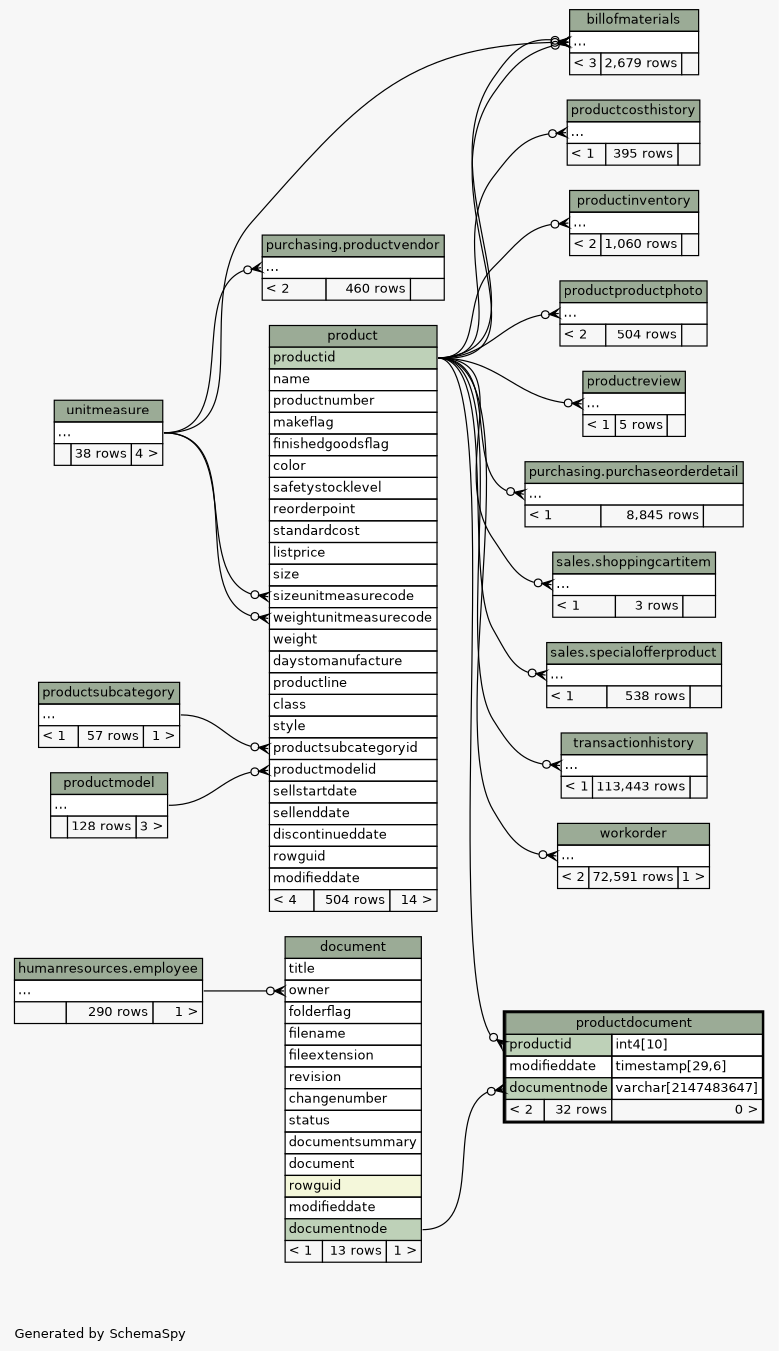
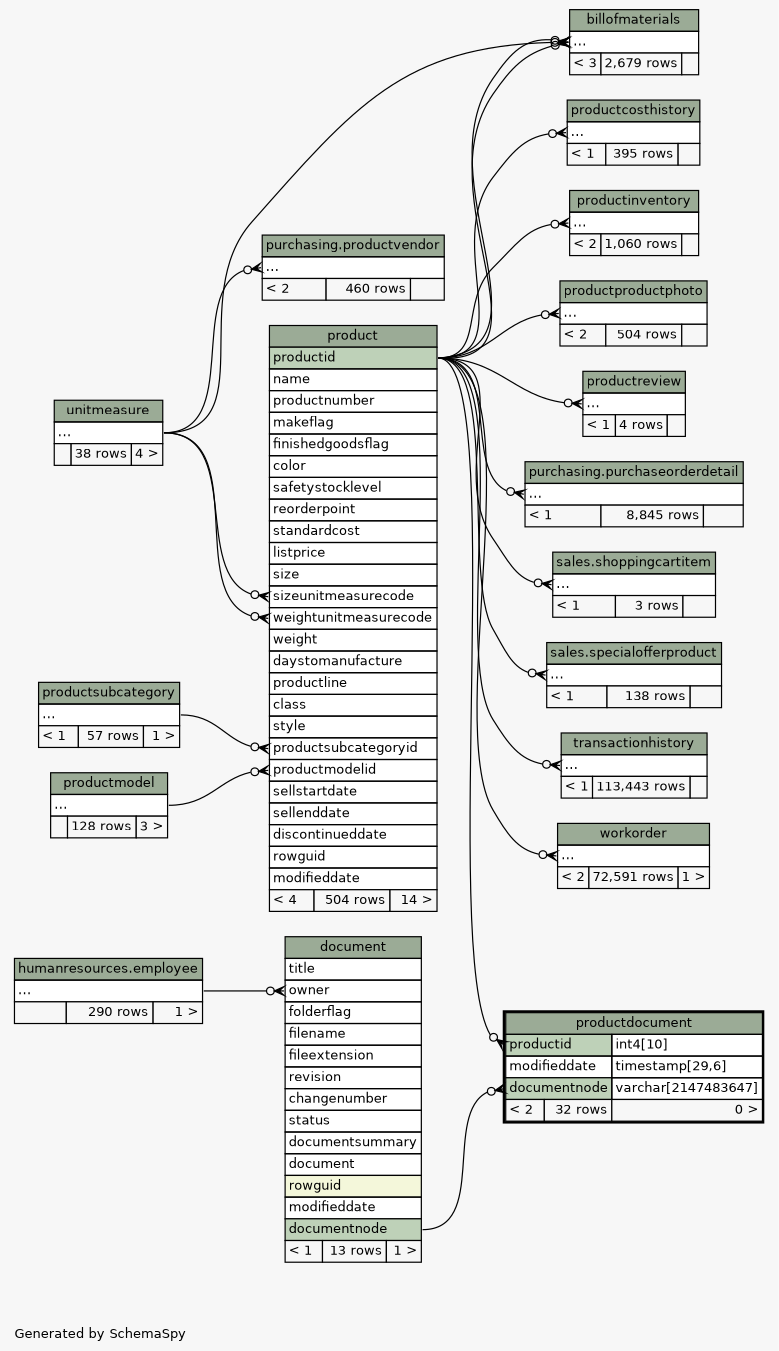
node "productreview": text "5 rows" -> "4 rows"
node "sales.specialofferproduct": text "538 rows" -> "138 rows"
